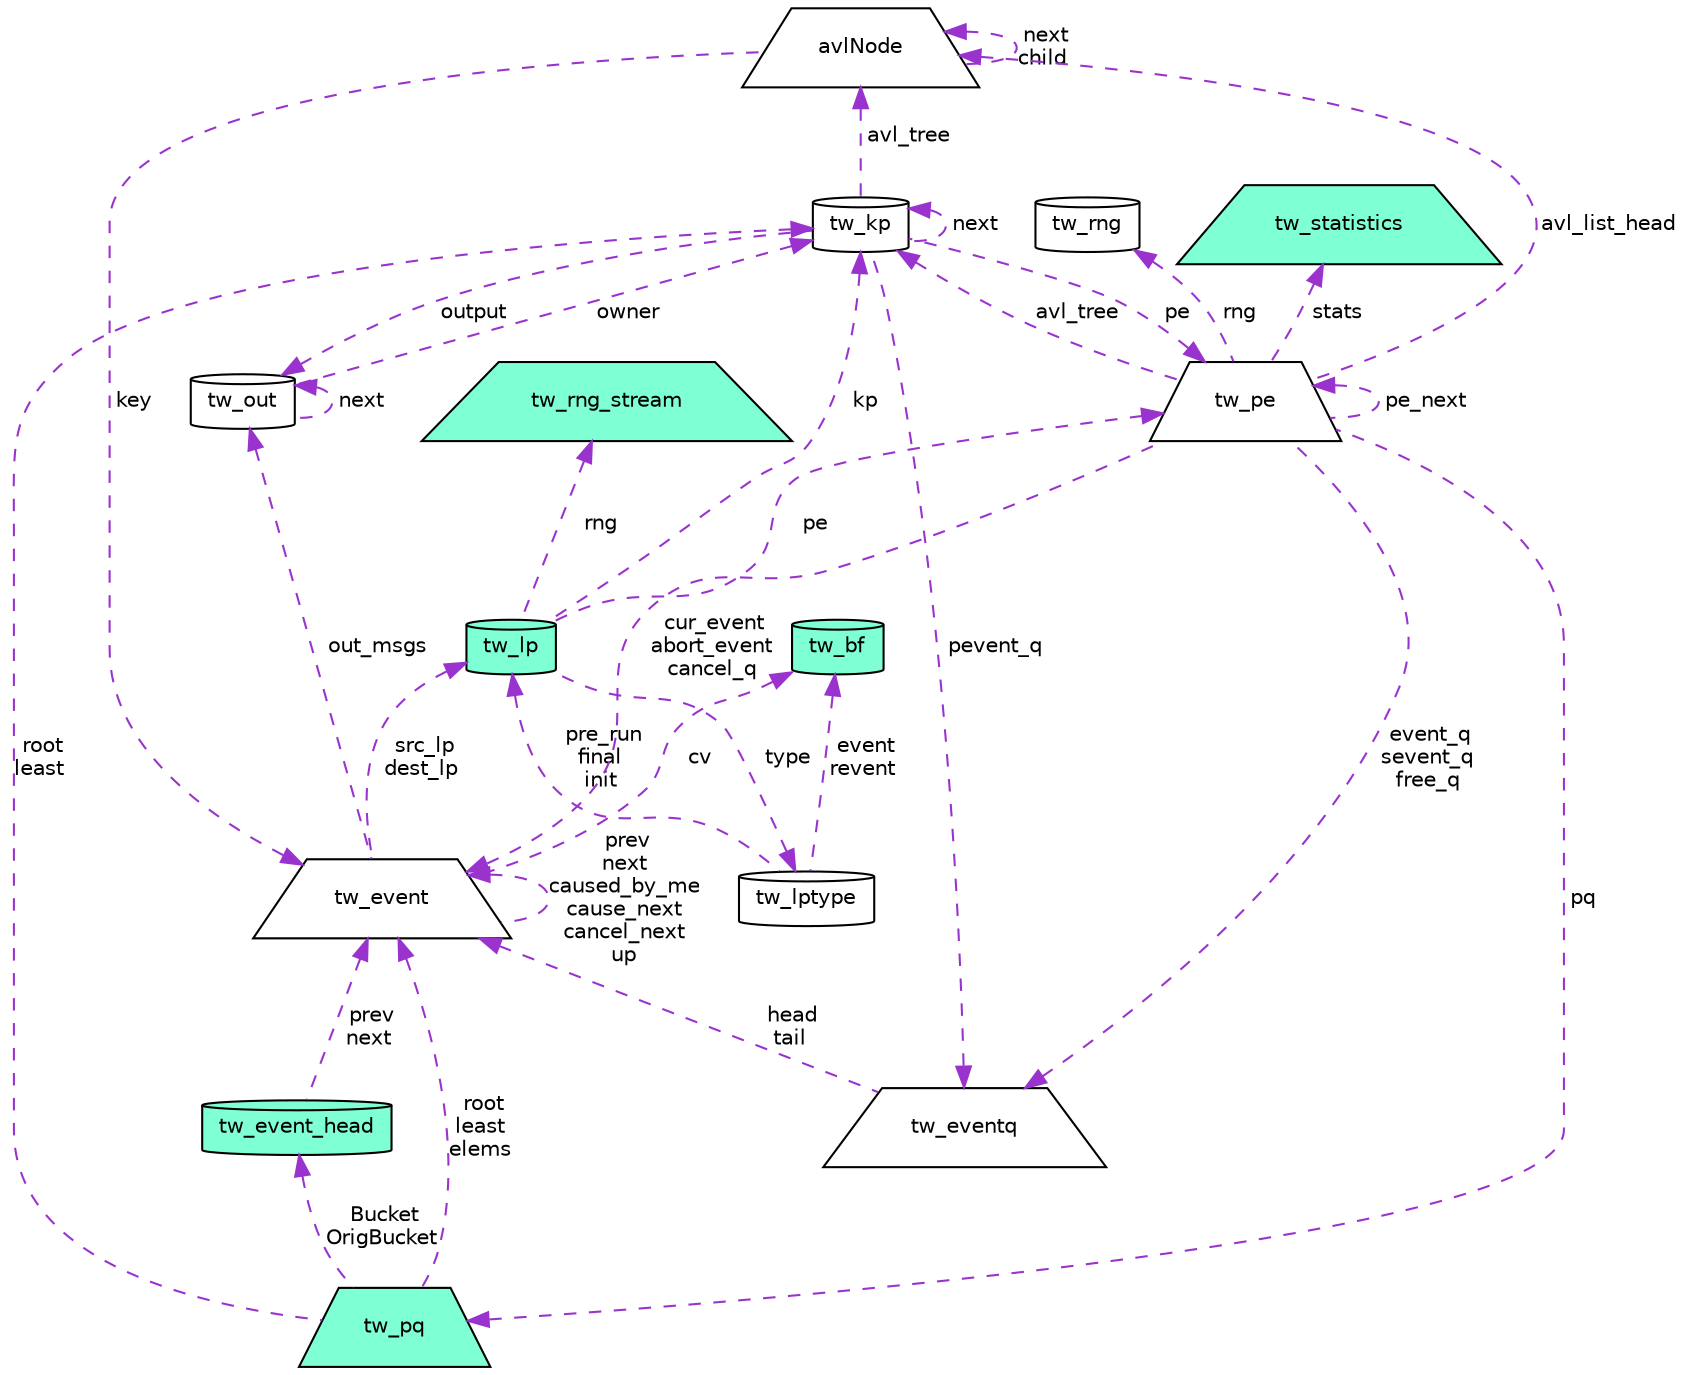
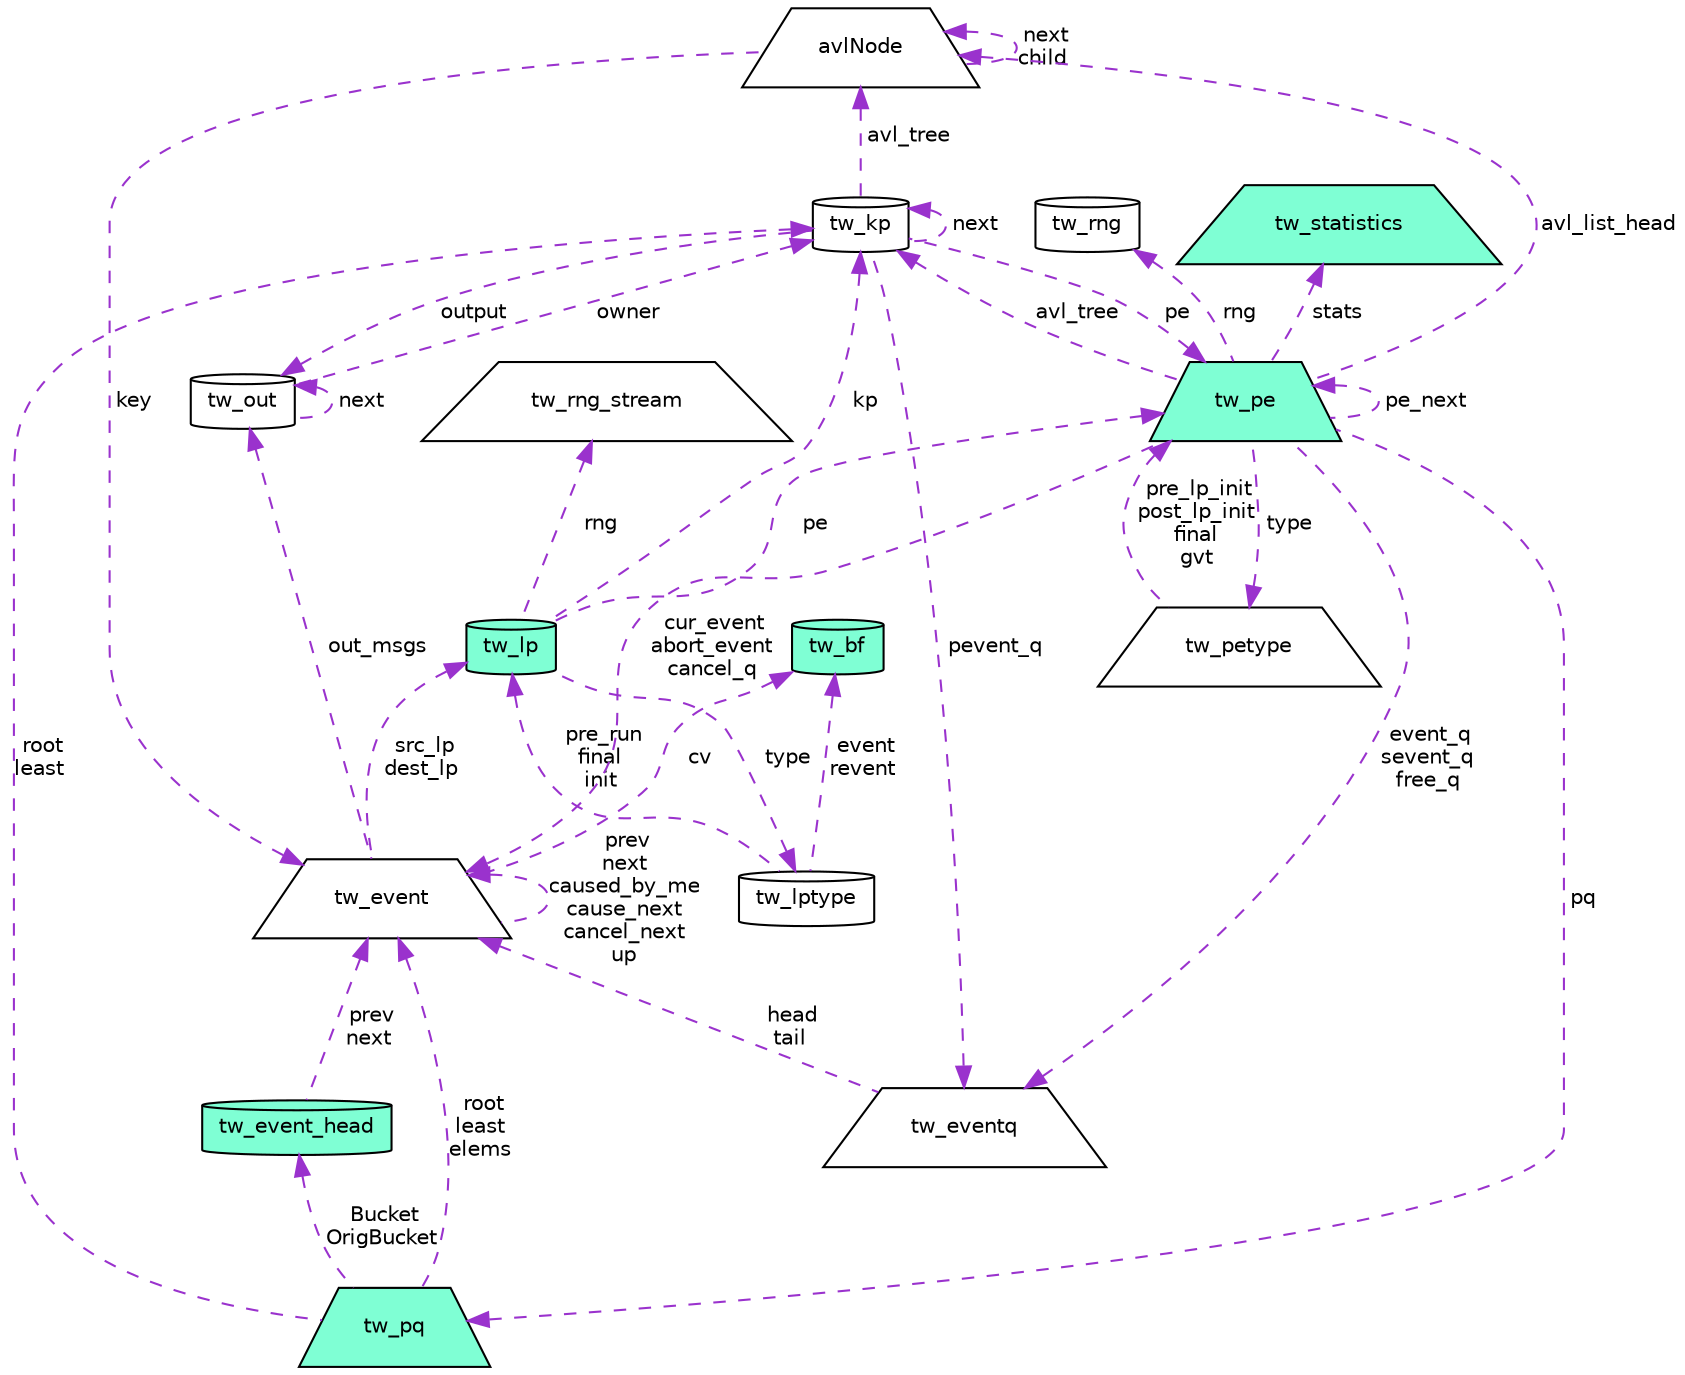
node "tw_rng_stream": fillcolor aquamarine -> white
node "tw_pe": fillcolor white -> aquamarine
node "tw_petype": added
